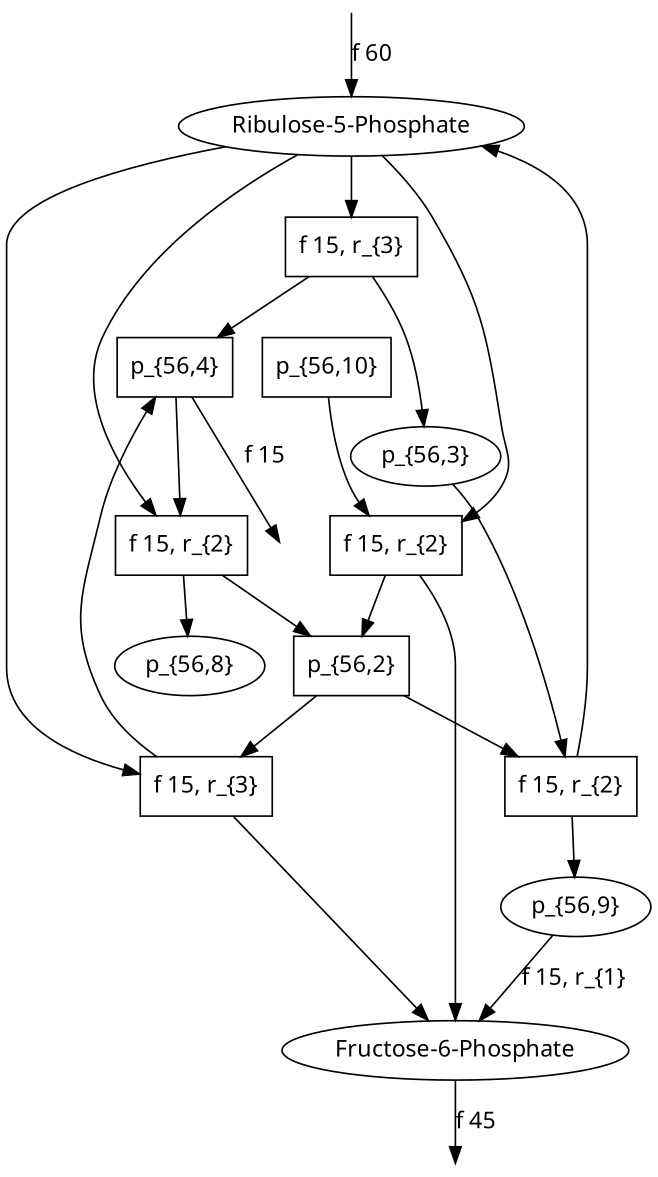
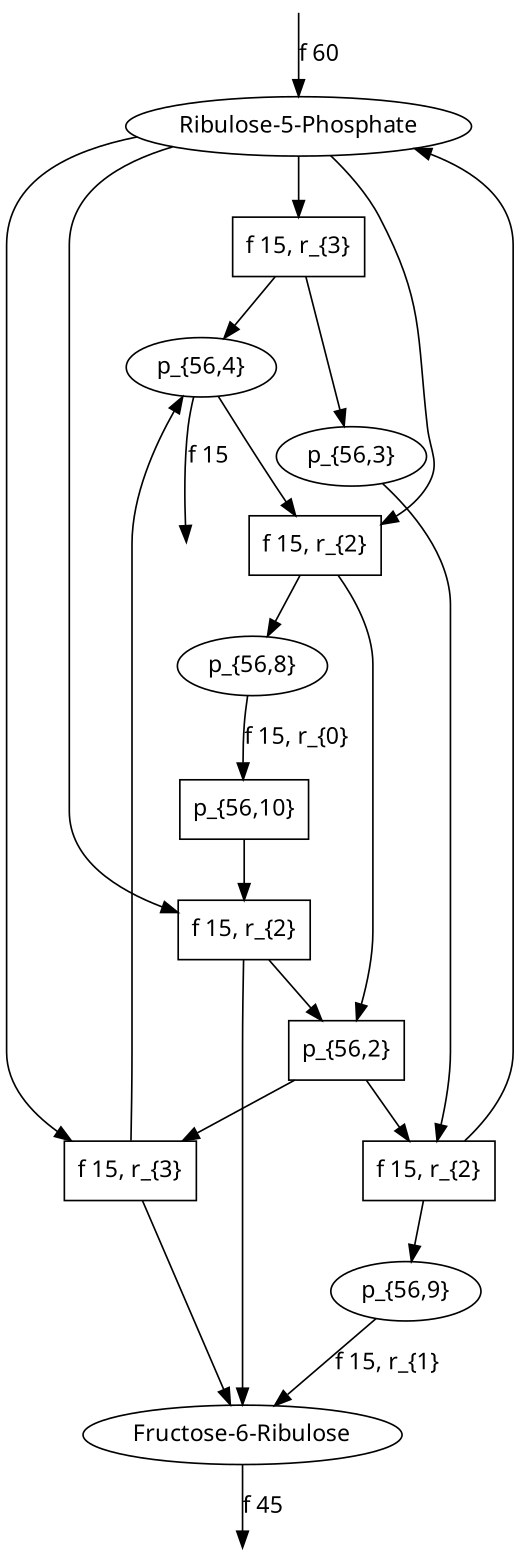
node "p_{56,4}": shape box -> ellipse
edge "p_{56,8}" -> "p_{56,10}": added, label "f 15, r_{0}"
node "Fructose-6-Phosphate": label "Fructose-6-Phosphate" -> "Fructose-6-Ribulose"
